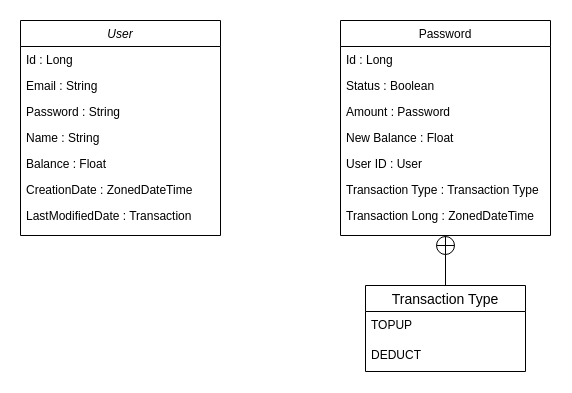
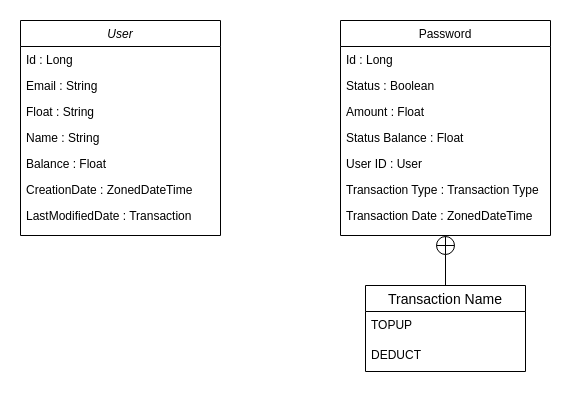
node "Password : String": label "Password : String" -> "Float : String"
node "Amount : Password": label "Amount : Password" -> "Amount : Float"
node "New Balance : Float": label "New Balance : Float" -> "Status Balance : Float"
node "Transaction Long : ZonedDateTime": label "Transaction Long : ZonedDateTime" -> "Transaction Date : ZonedDateTime"
node "Transaction Type": label "Transaction Type" -> "Transaction Name"
